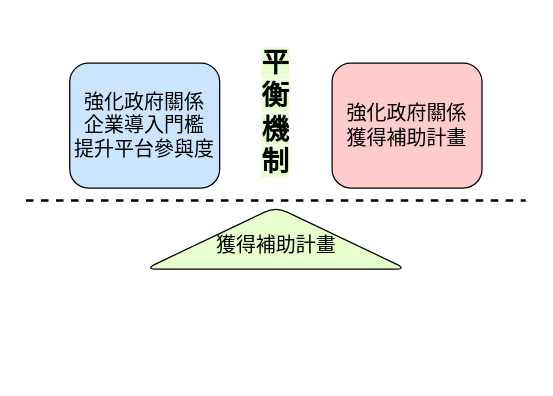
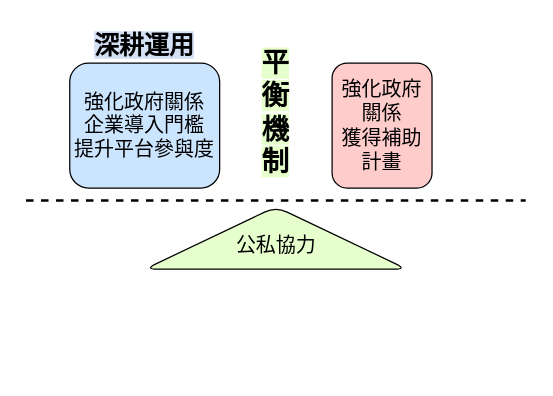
node "深耕運用": added
node "強化政府關係 獲得補助計畫": size 150x125 -> 100x125
node "獲得補助計畫": label "獲得補助計畫" -> "公私協力"
